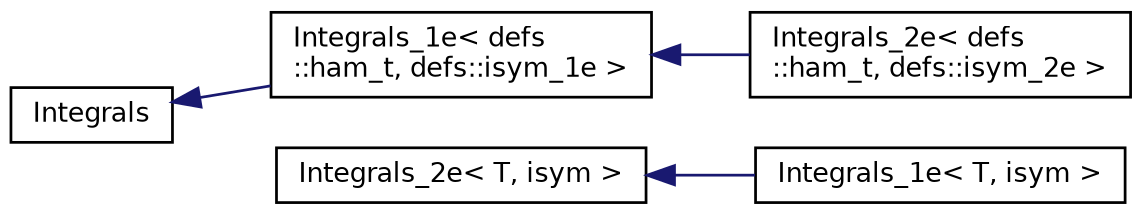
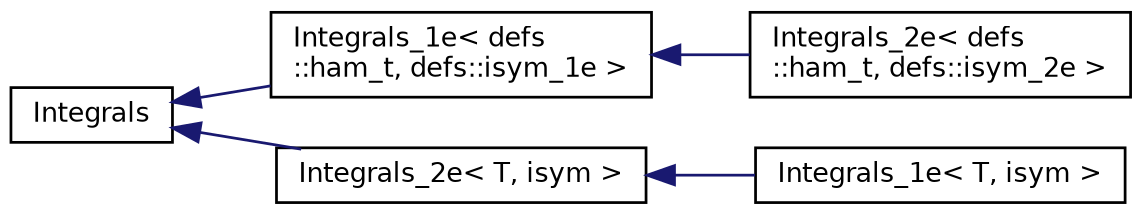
edge "Integrals_2e< T, isym >" -> "Integrals": added
